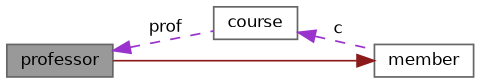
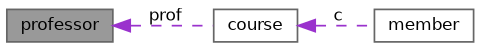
edge "professor" -> "member": removed
